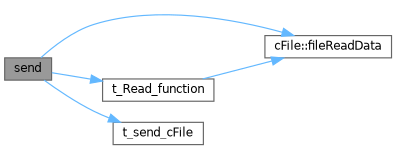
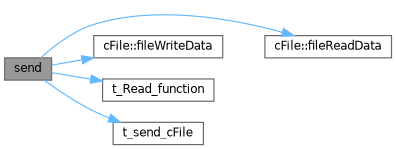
node "cFile::fileWriteData": added
edge "t_Read_function" -> "cFile::fileReadData": removed
